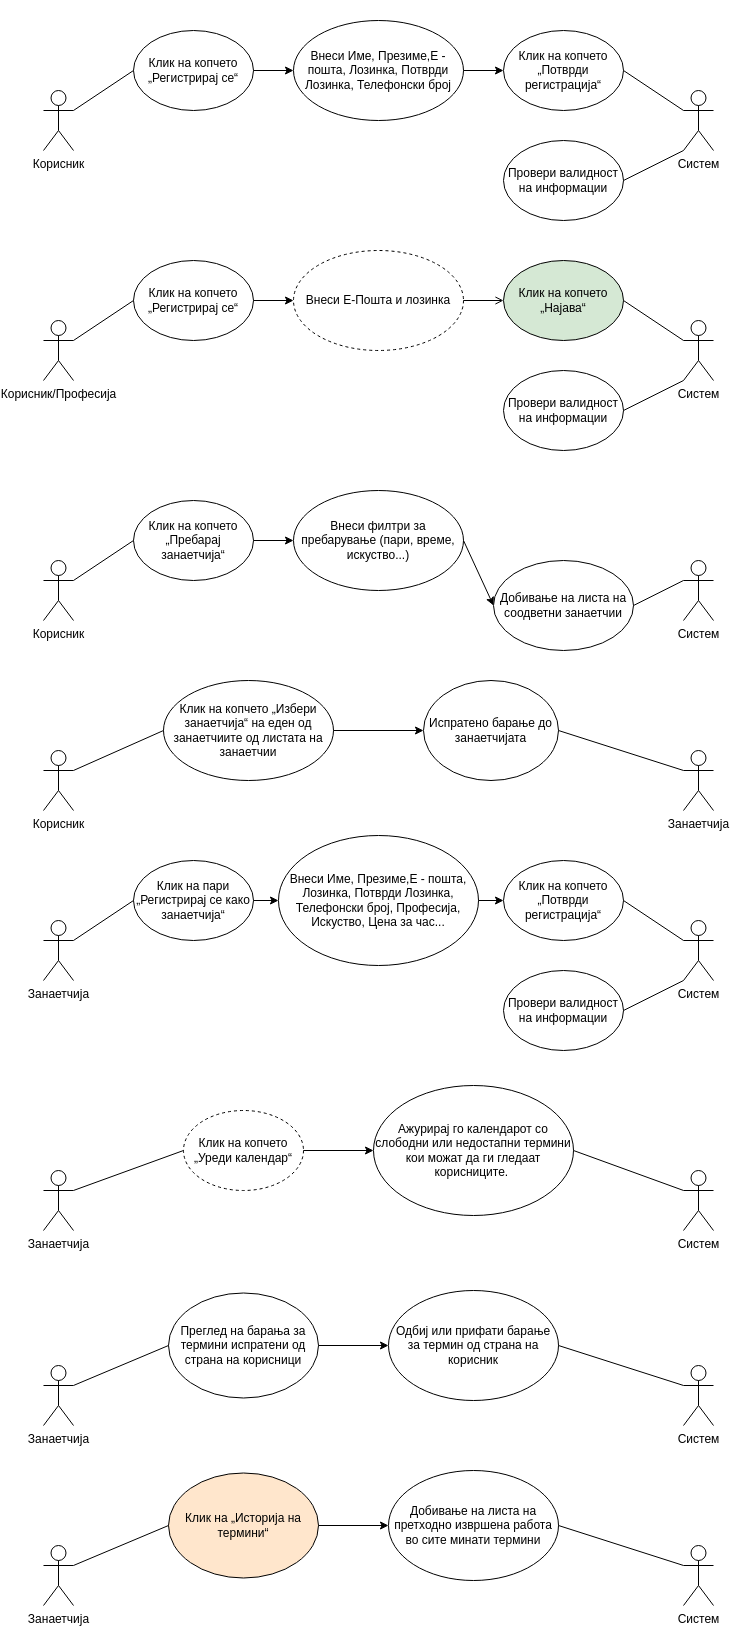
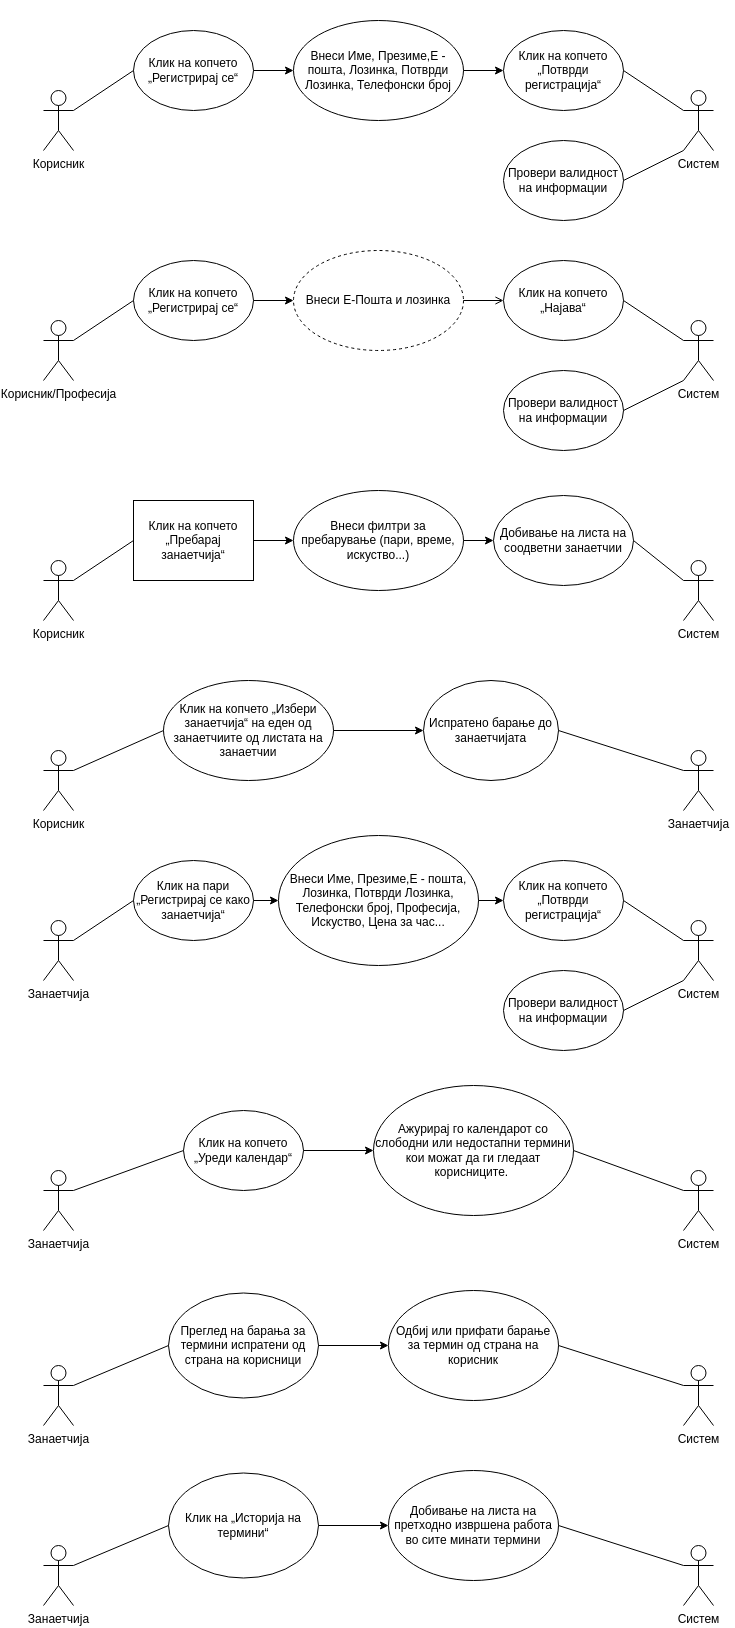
node "Клик на копчето „Најава“": fillcolor #d5e8d4 -> #ffffff
node "Клик на копчето „Пребарај занаетчија“": shape ellipse -> rectangle
node "Добивање на листа на соодветни занаетчии": moved (564, 606) -> (564, 541)
node "Клик на копчето „Уреди календар“": style dashed -> solid
node "Клик на „Историја на термини“": fillcolor #ffe6cc -> #ffffff
